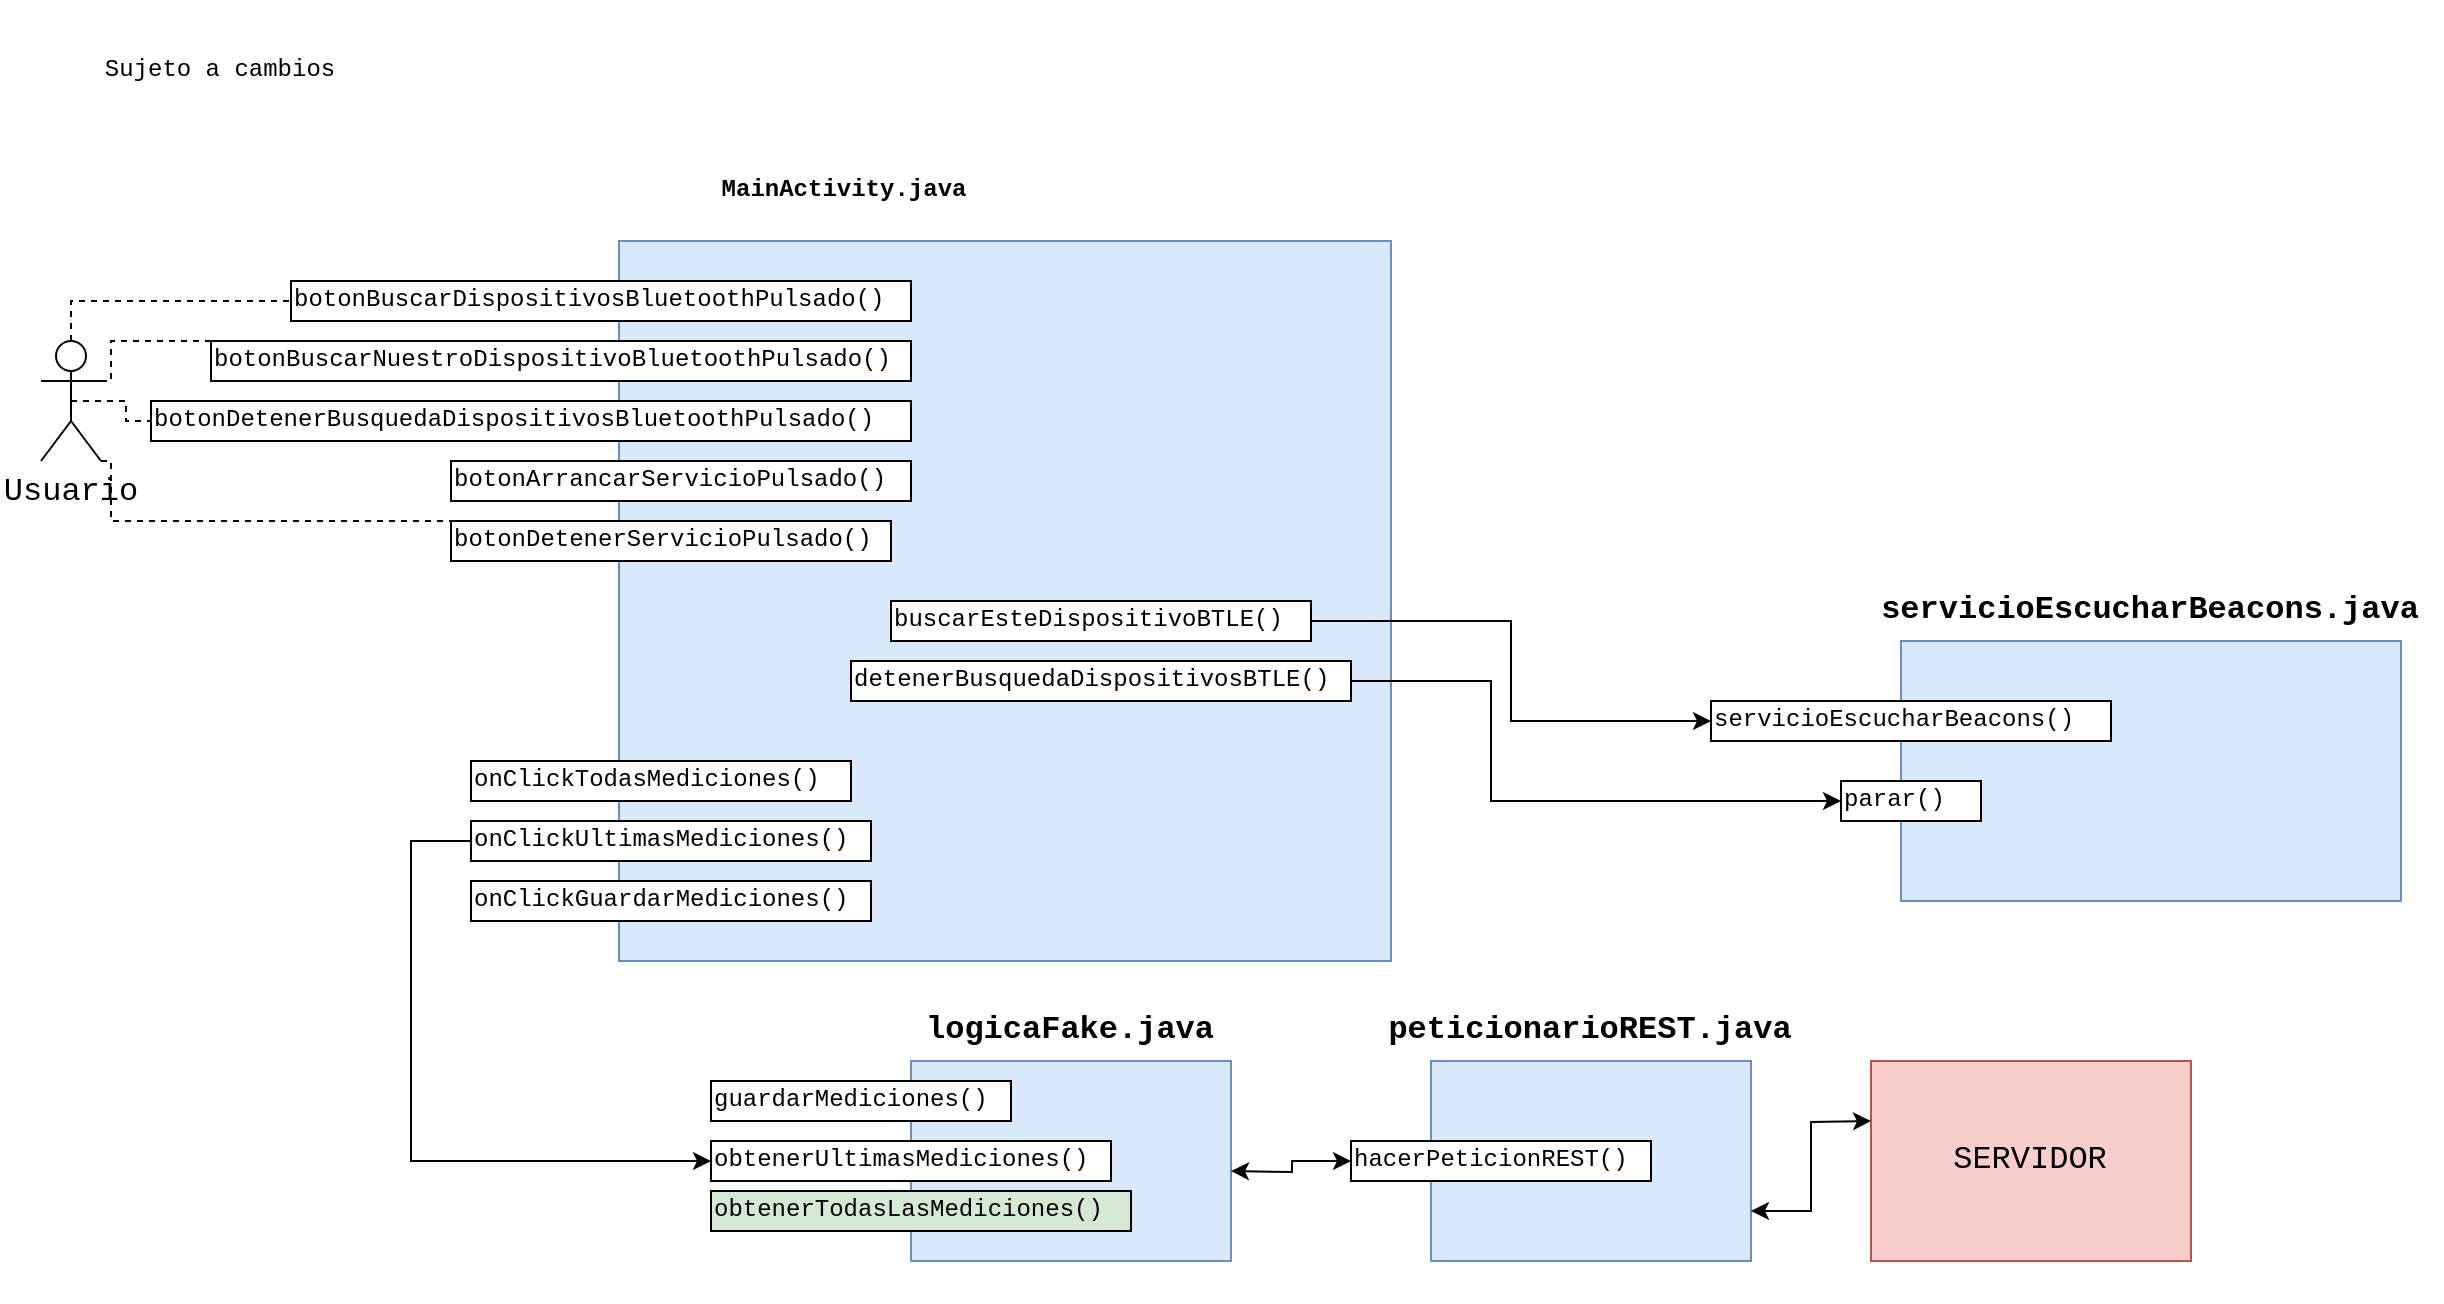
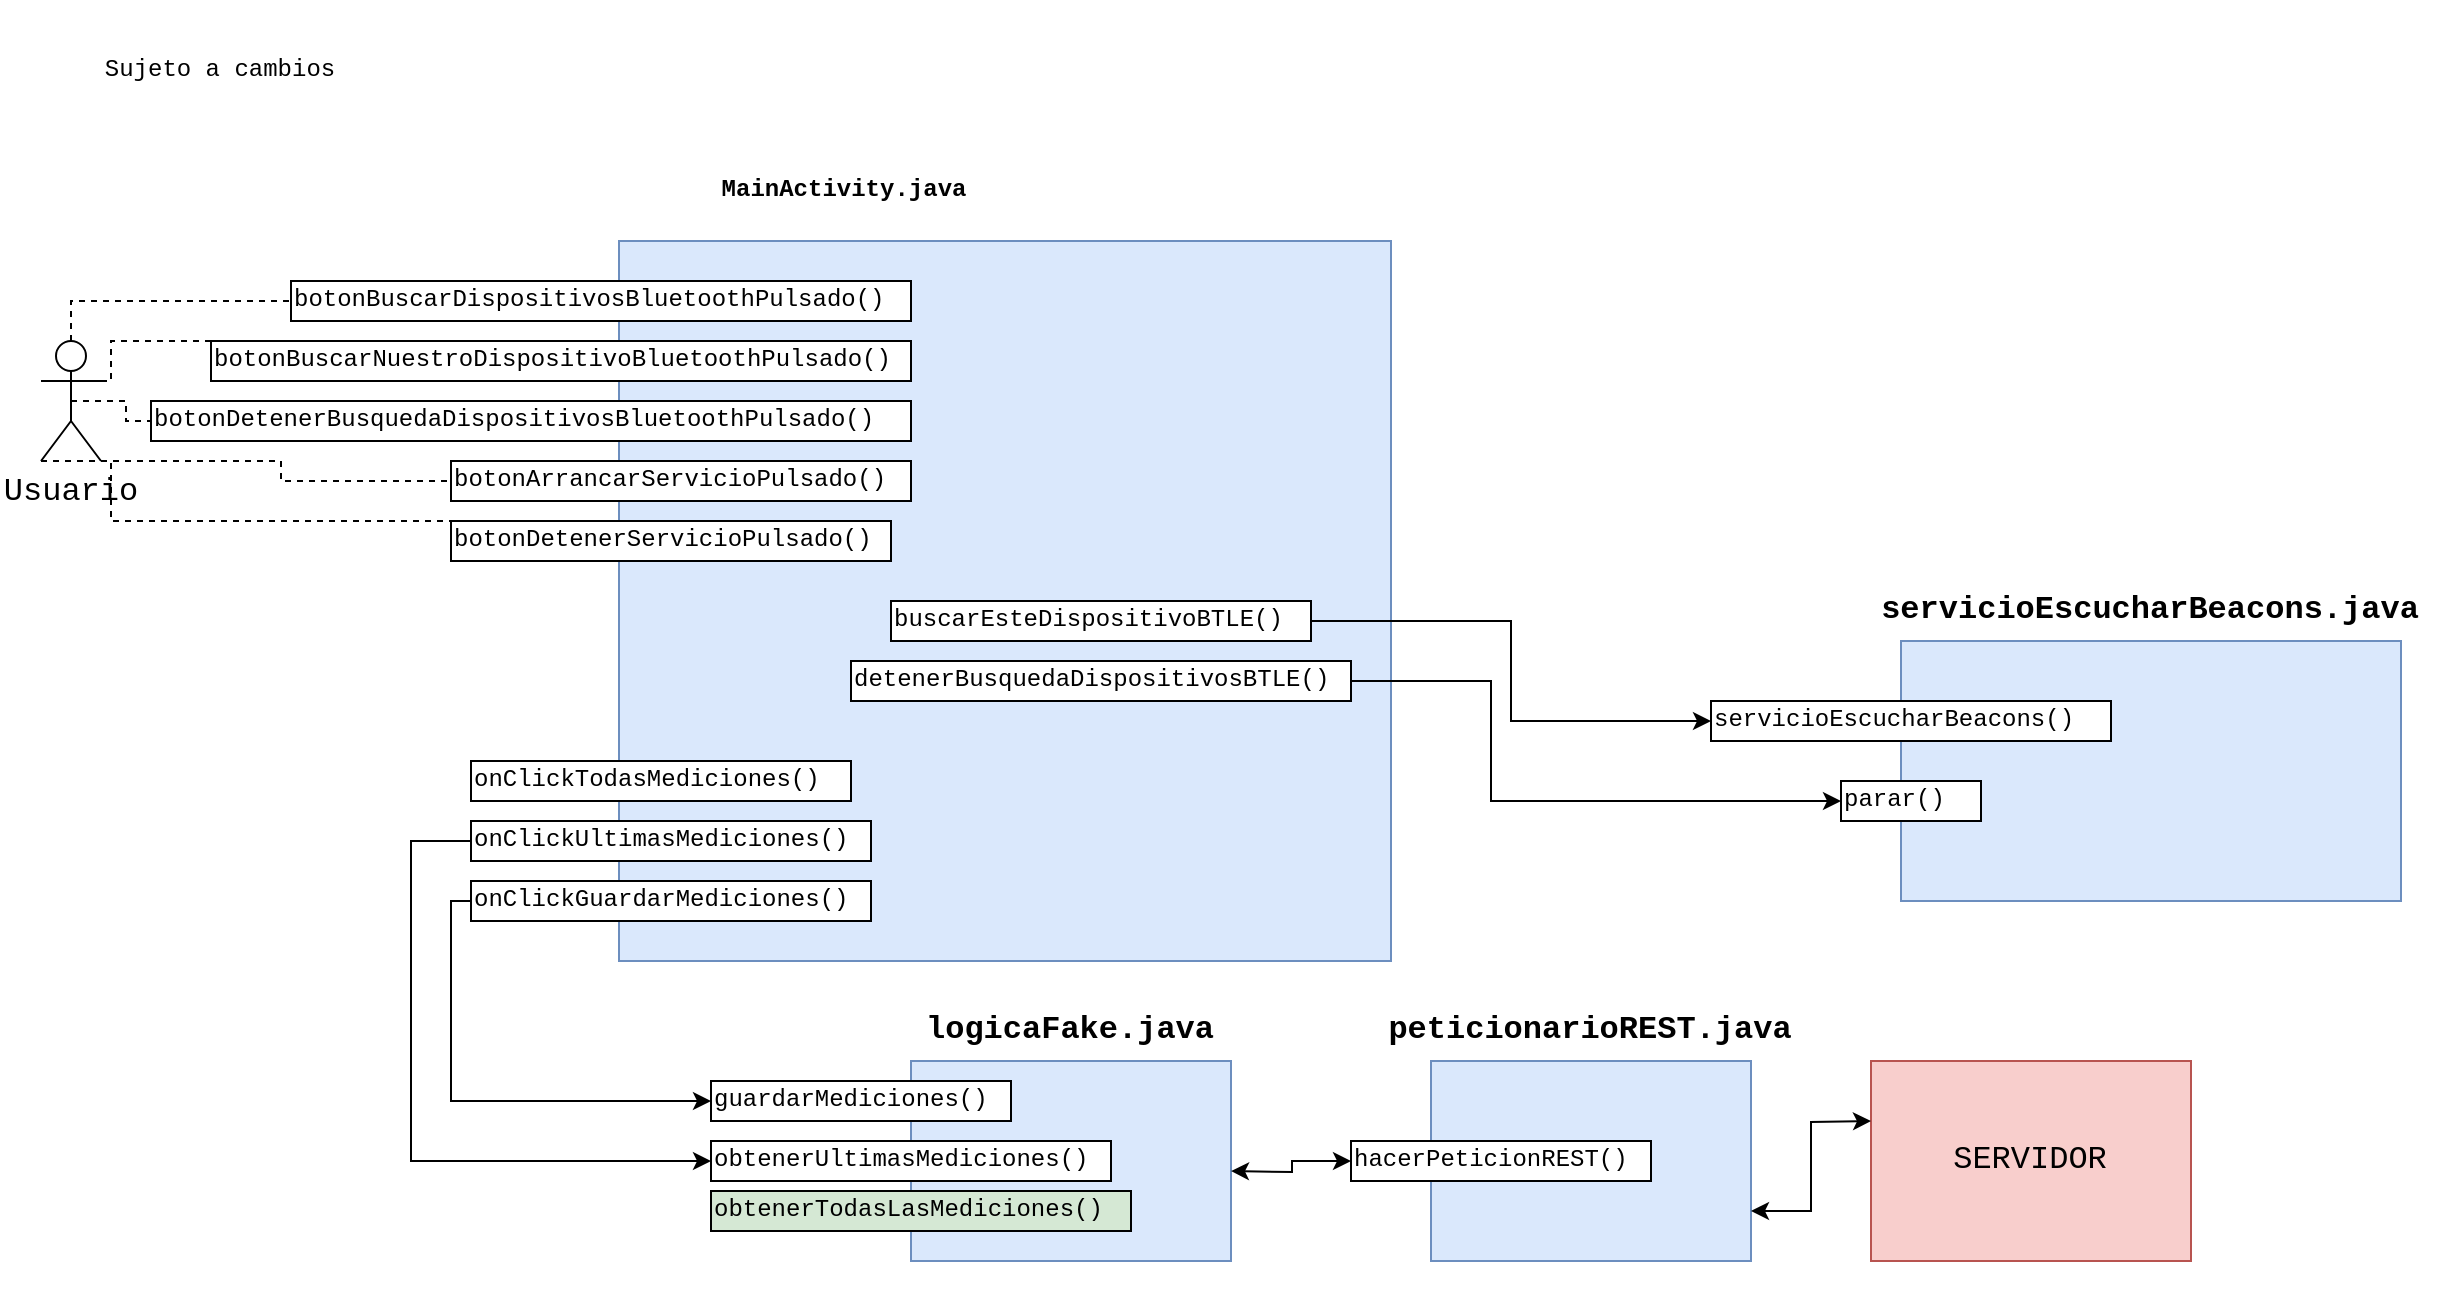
edge "Usuario" -- "botonArrancarServicioPulsado()": added
edge "onClickGuardarMediciones()" -> "guardarMediciones()": added
